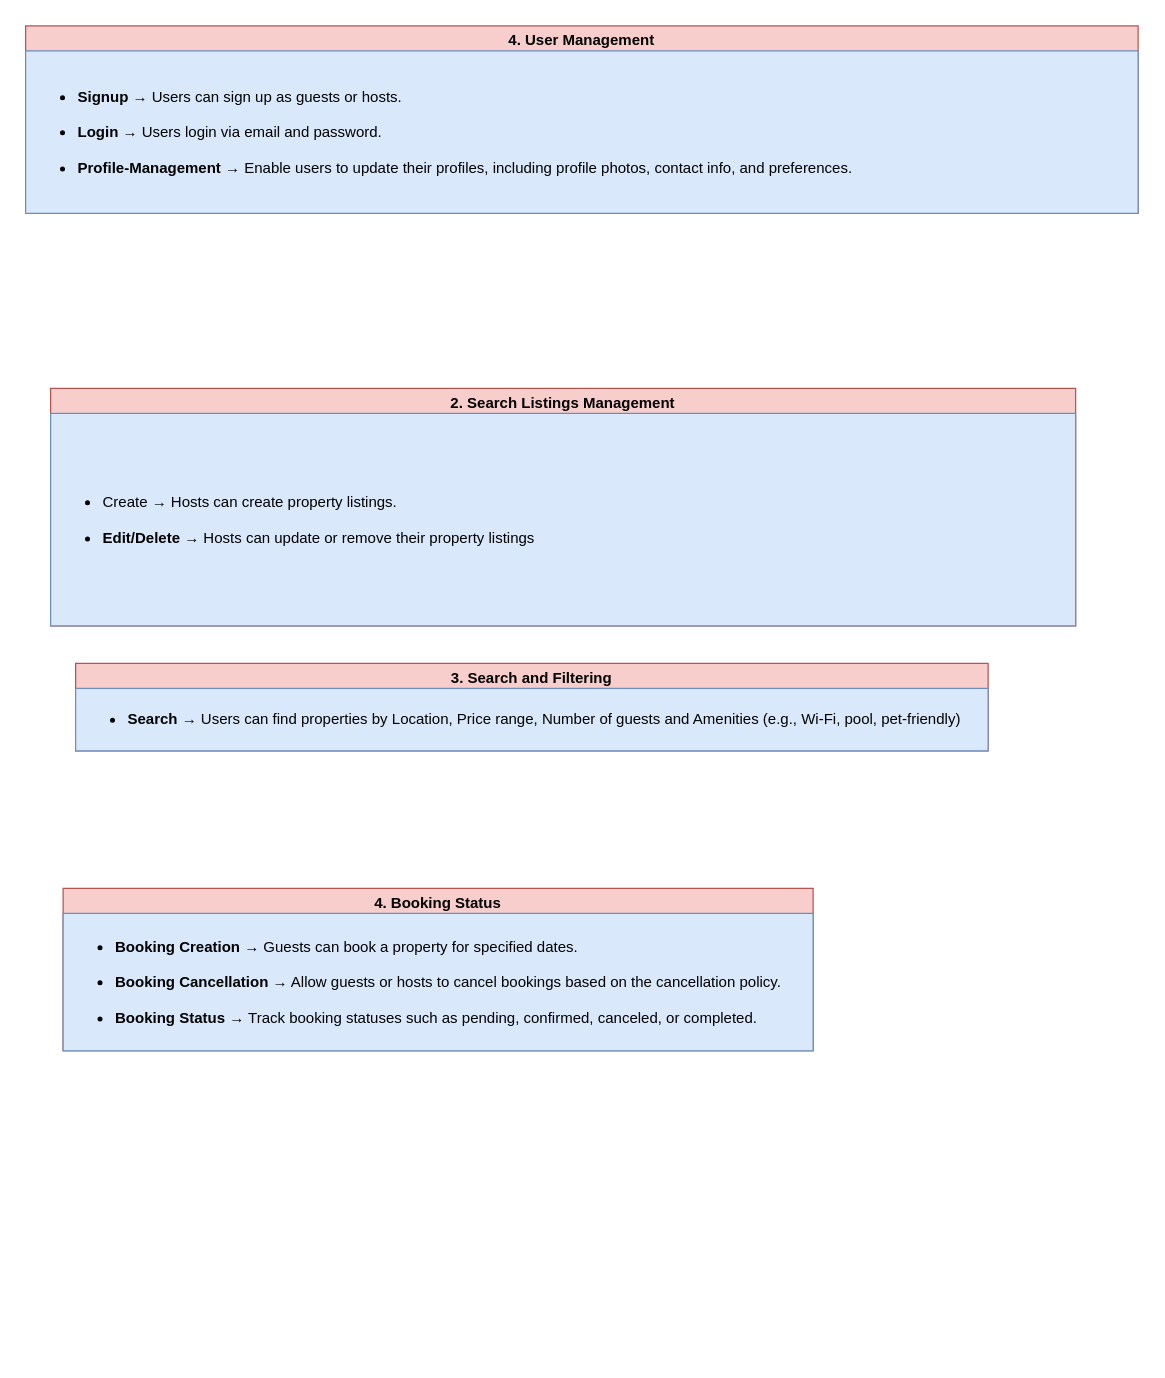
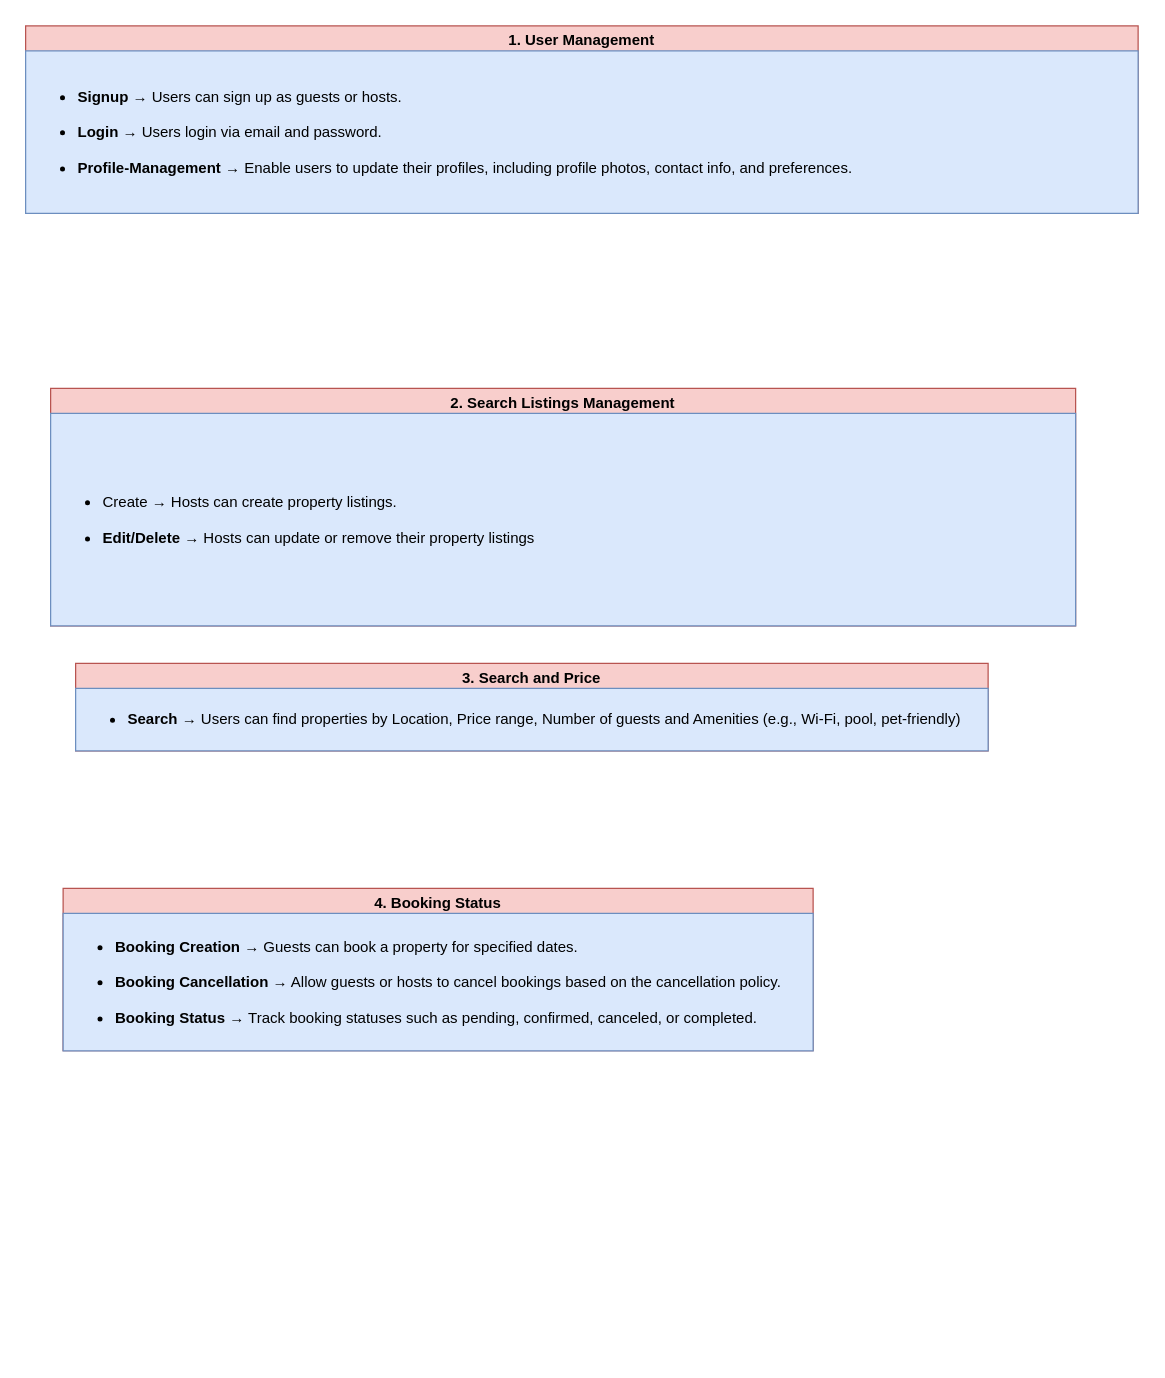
node "4. User Management": label "4. User Management" -> "1. User Management"
node "3. Search and Filtering": label "3. Search and Filtering" -> "3. Search and Price"
